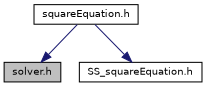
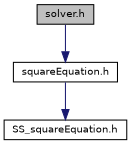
edge "squareEquation.h" -> "solver.h": reversed
